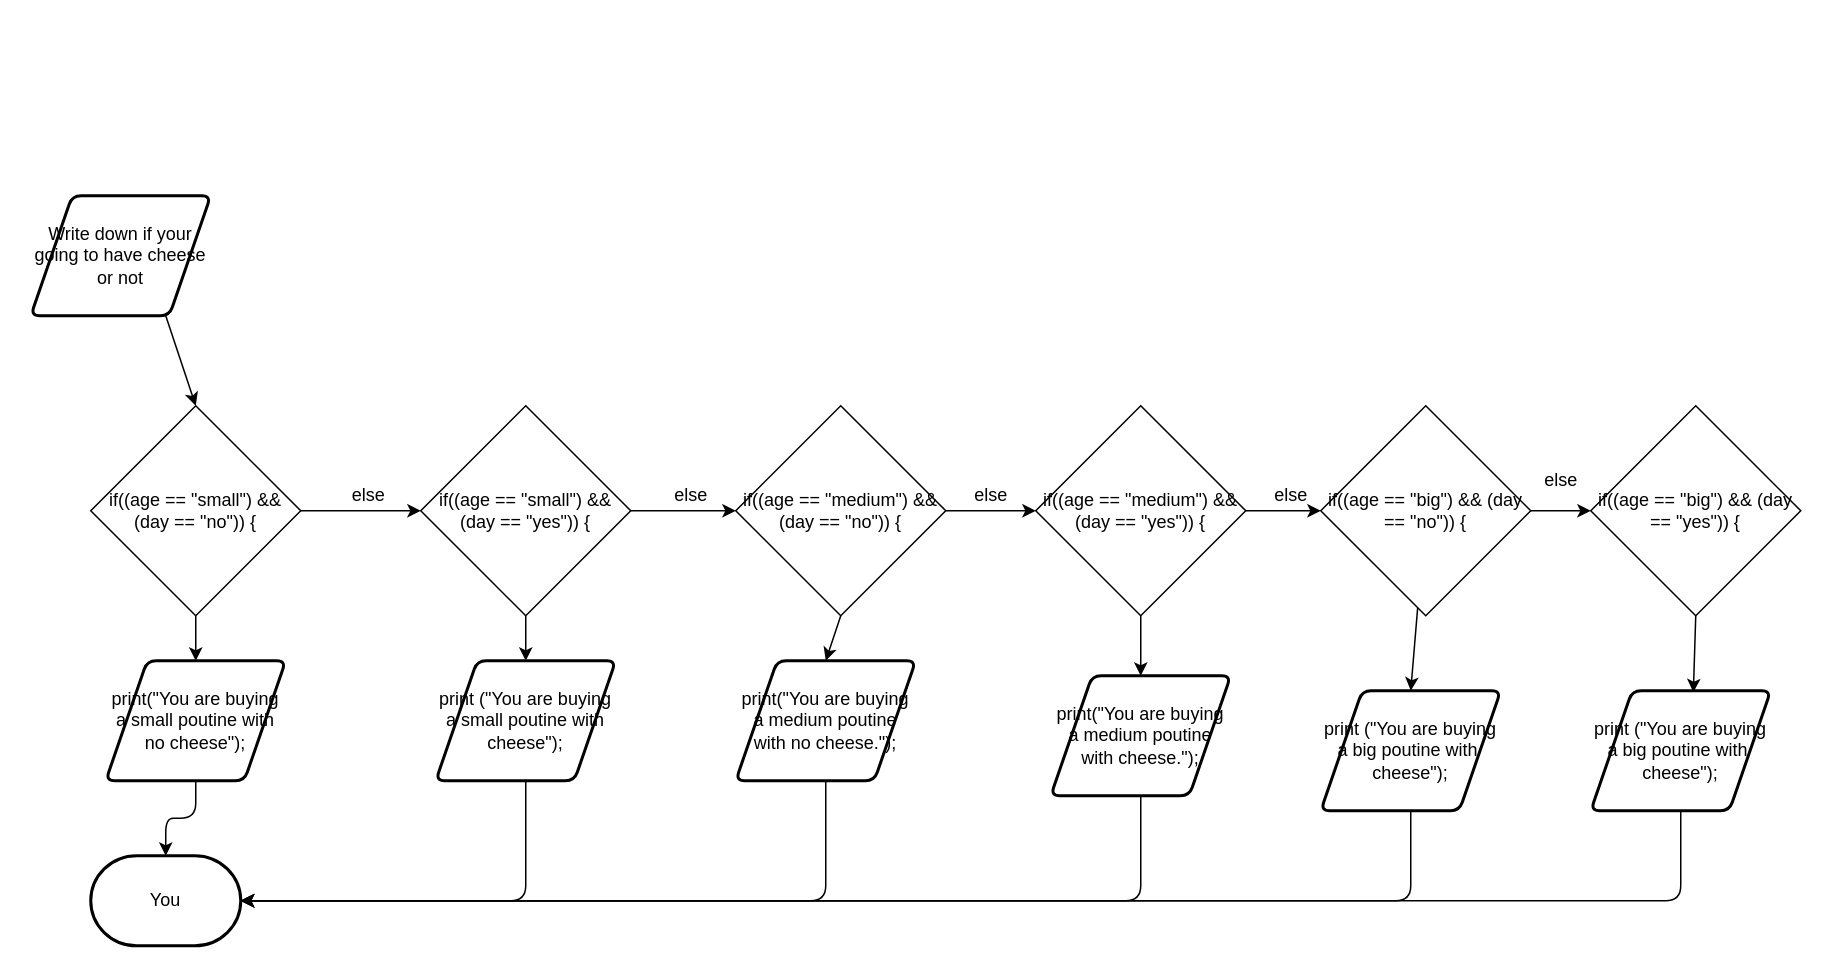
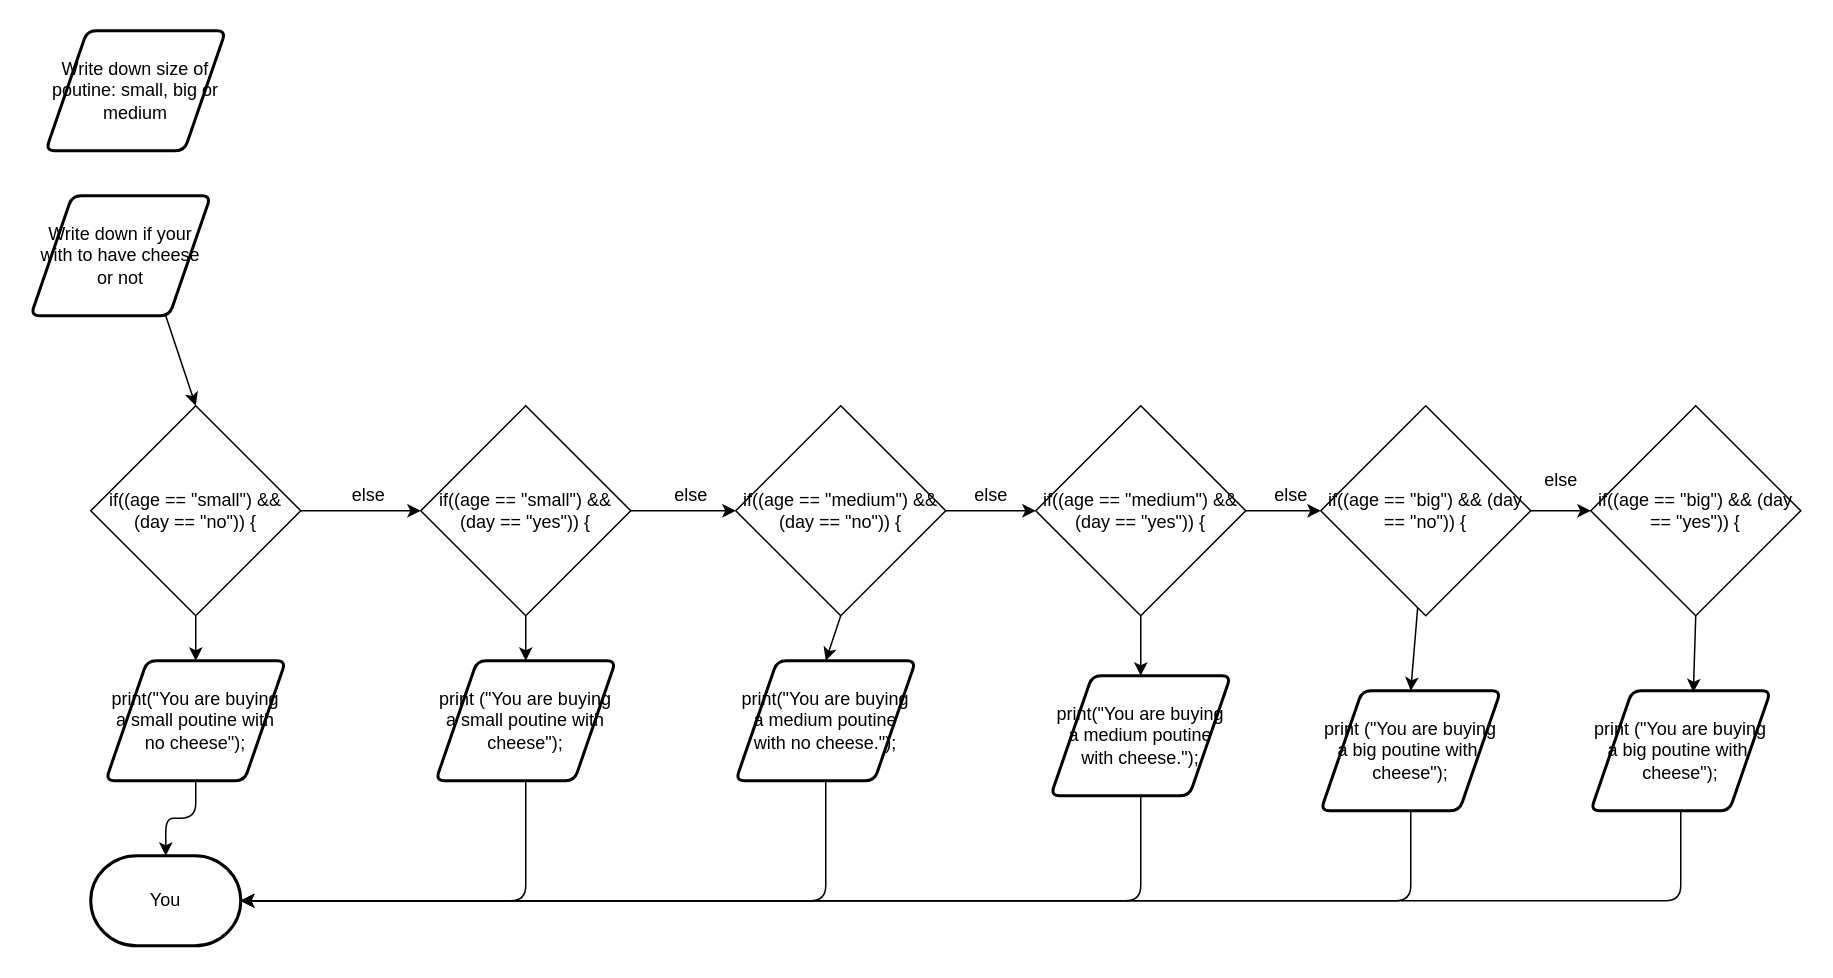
node "Write down size of poutine: small, big or medium": added
node "Write down if your going to have cheese or not": label "Write down if your going to have cheese or not" -> "Write down if your with to have cheese or not"
